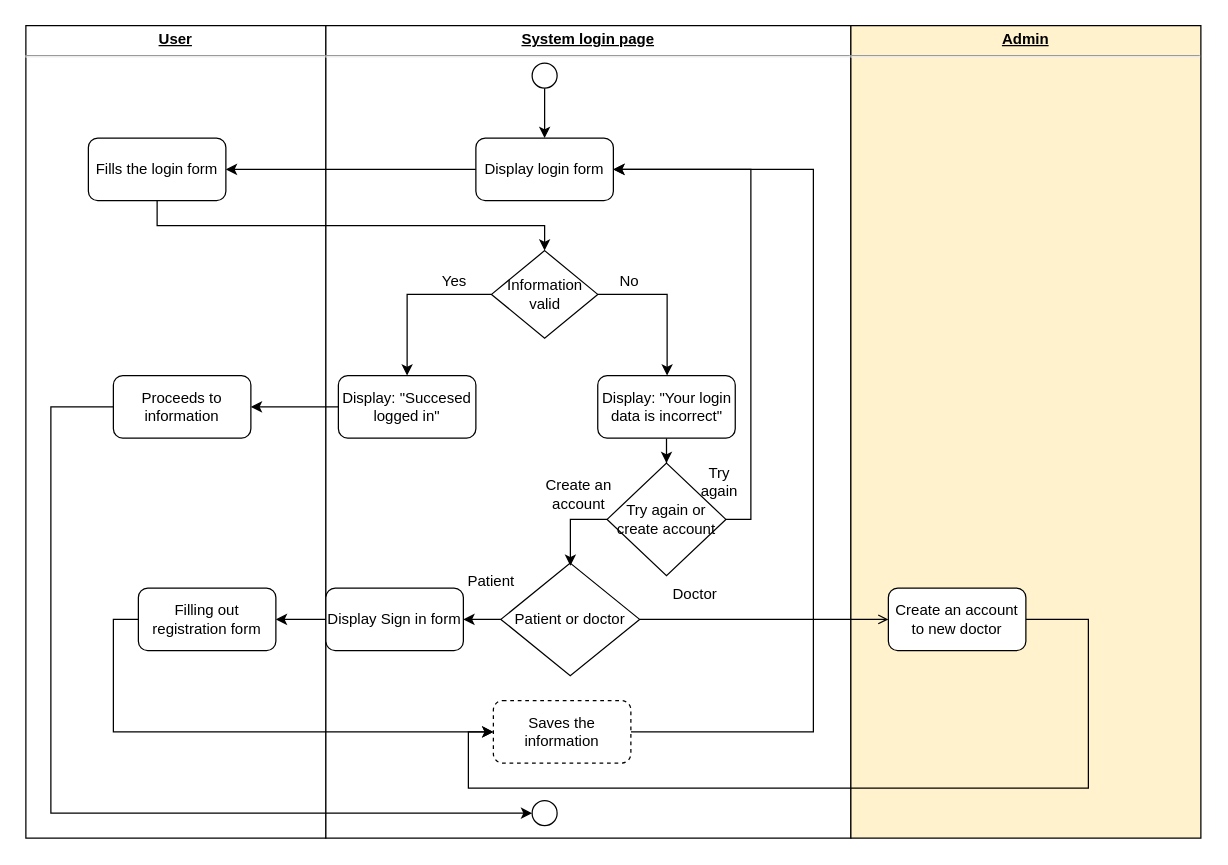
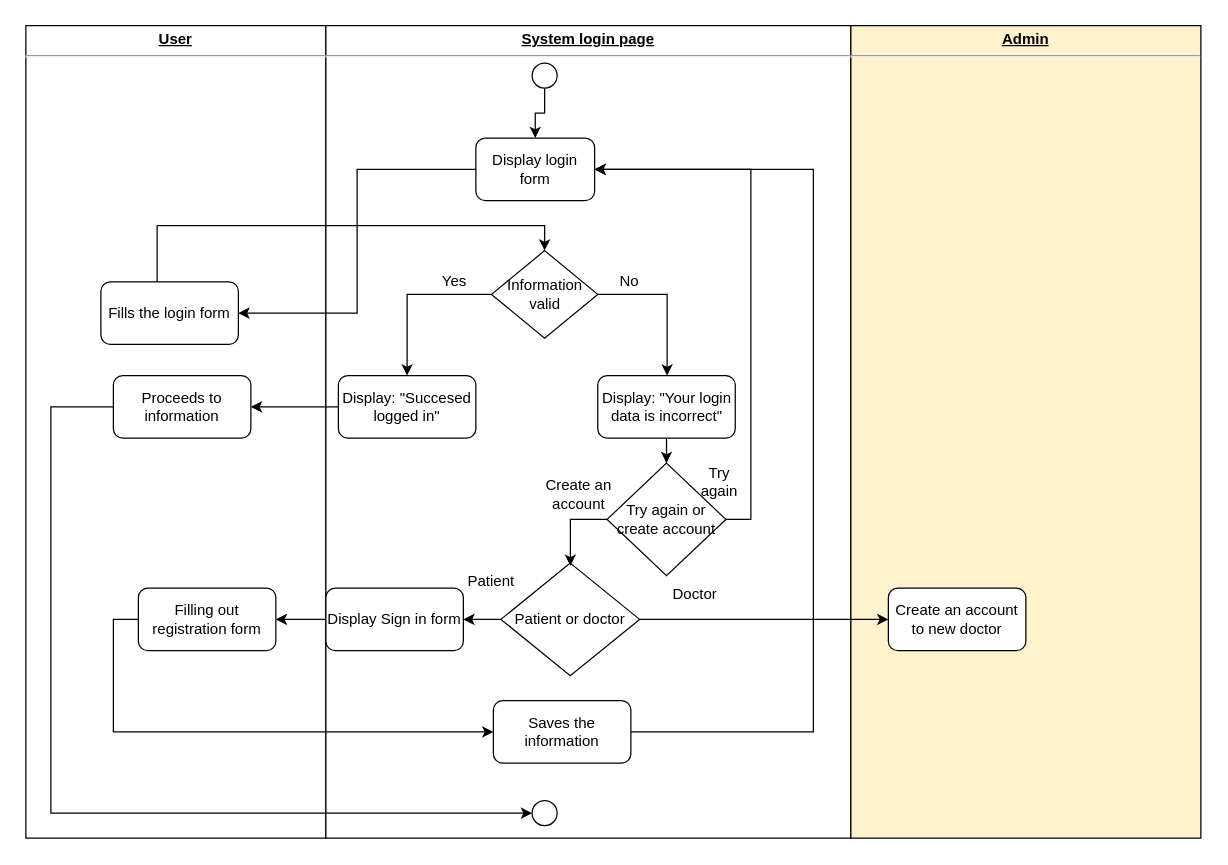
node "Fills the login form": moved (157, 169) -> (169, 313)
node "Display login form": size 138x63 -> 119x63
edge "Patient or doctor" -> "Create an account to new doctor": arrowhead open -> classic
node "Saves the information": style dashed -> solid
edge "Create an account to new doctor" -> "Saves the information": removed
